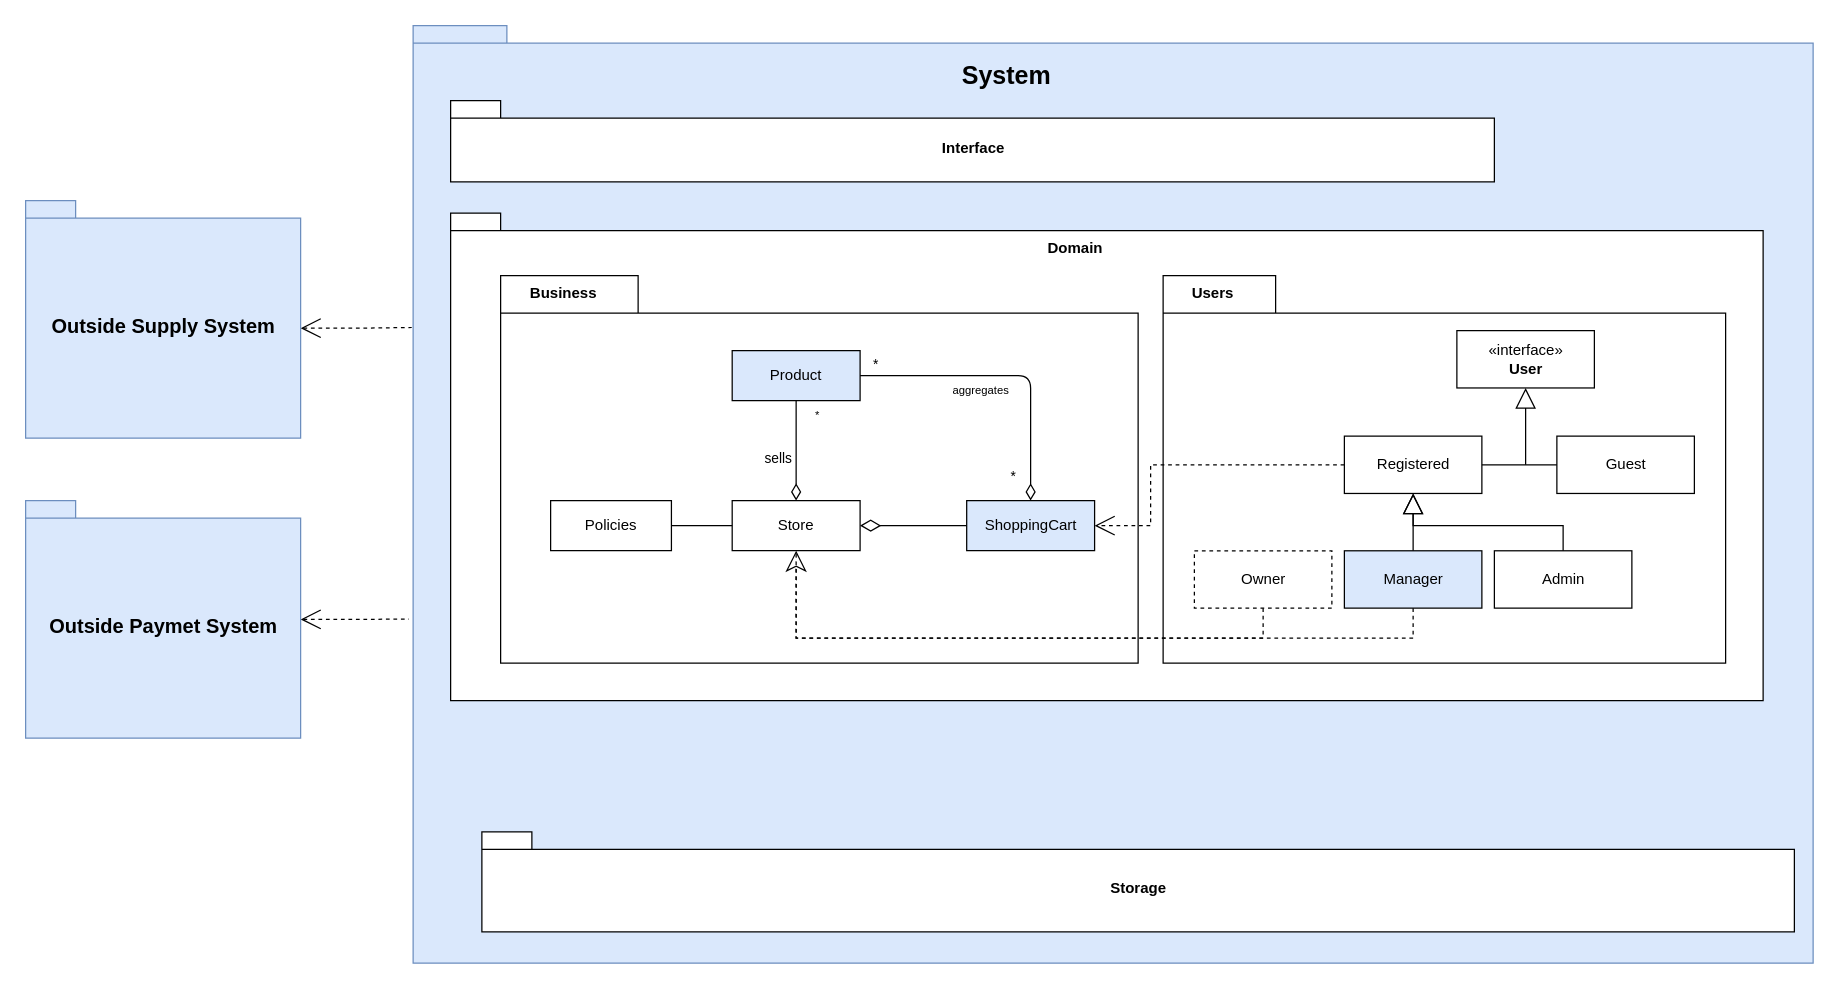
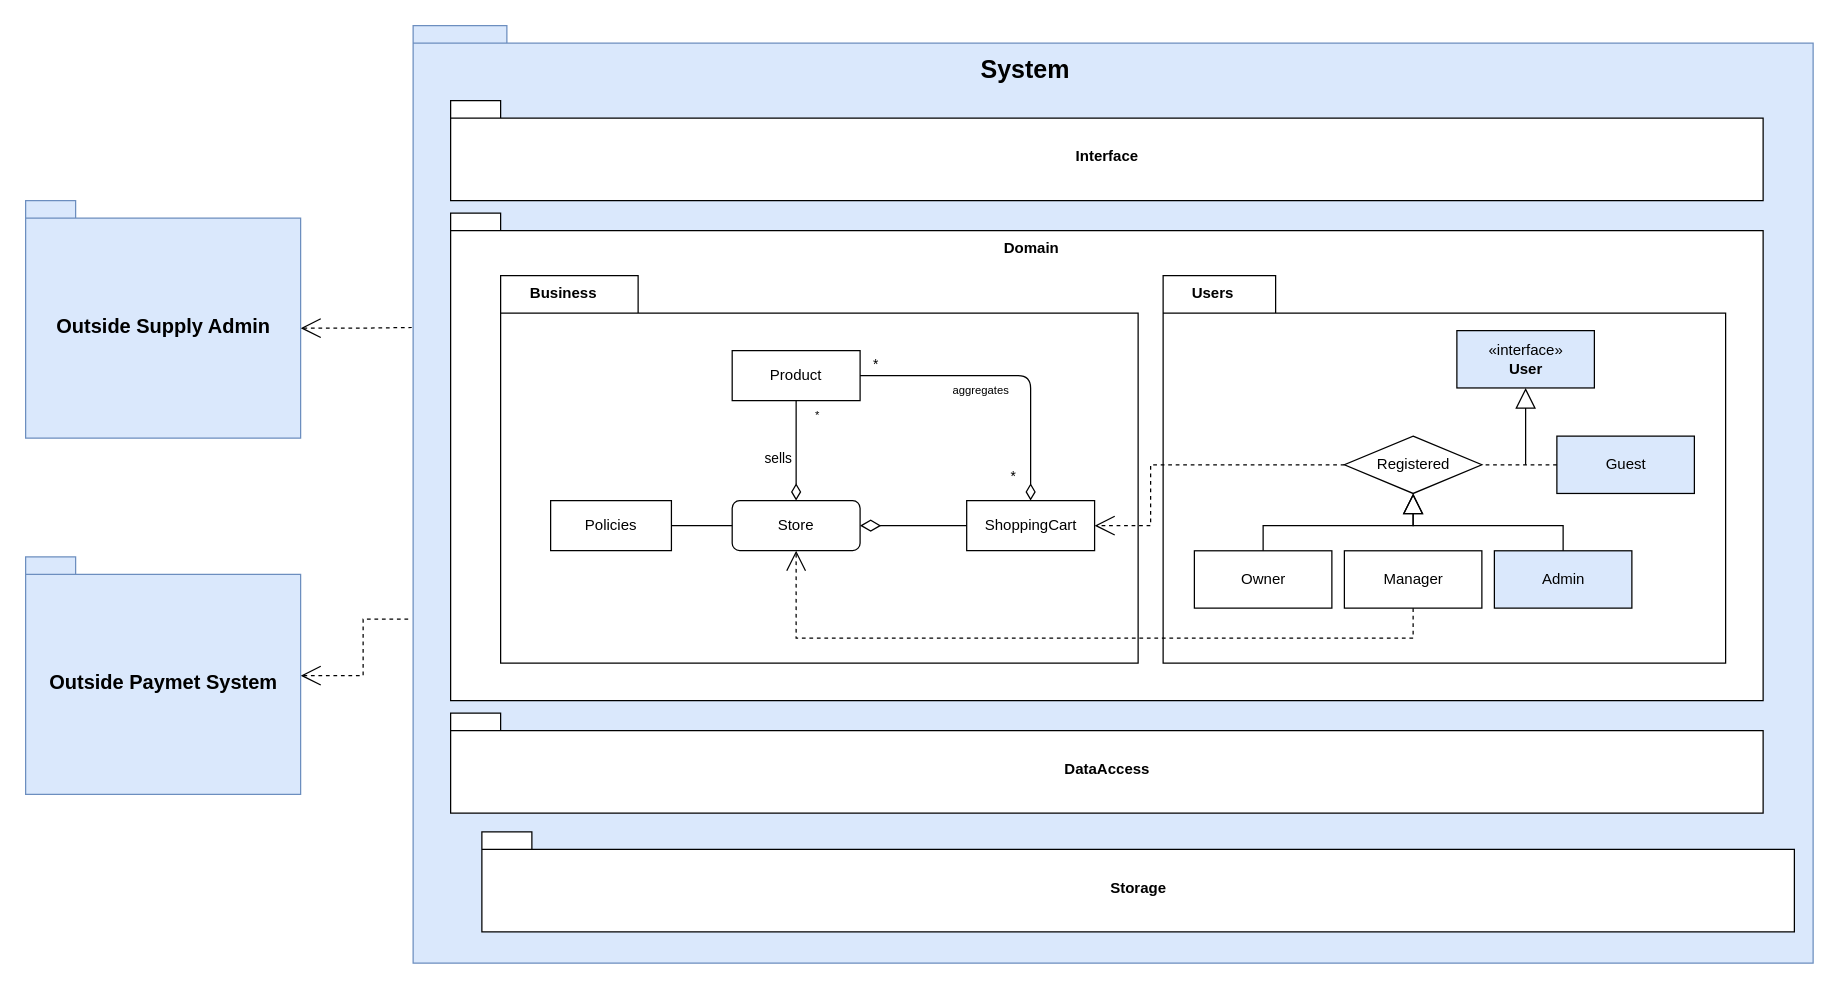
node "System": moved (1007, 73) -> (1026, 67)
node "Interface": size 1044x81 -> 1313x100
node "Domain": moved (1076, 247) -> (1032, 247)
node "Outside Supply System": label "Outside Supply System" -> "Outside Supply Admin"
node "«interface» User": fillcolor #ffffff -> #dae8fc
node "Product": fillcolor #dae8fc -> #ffffff
node "Registered": shape rectangle -> diamond
edge "Registered" -- "Guest": style solid -> dashed
node "Guest": fillcolor #ffffff -> #dae8fc
node "Store": shape rectangle -> rounded rectangle
node "ShoppingCart": fillcolor #dae8fc -> #ffffff
edge "Owner" -> "Registered": added
edge "Manager" -> "Registered": removed
node "Owner": style dashed -> solid
node "Manager": fillcolor #dae8fc -> #ffffff
node "Admin": fillcolor #ffffff -> #dae8fc
edge "Manager" -> "Store": arrowhead classic -> open
node "Outside Paymet System": moved (163, 619) -> (163, 676)
edge "Store" -- "Owner": removed
node "DataAccess": added
